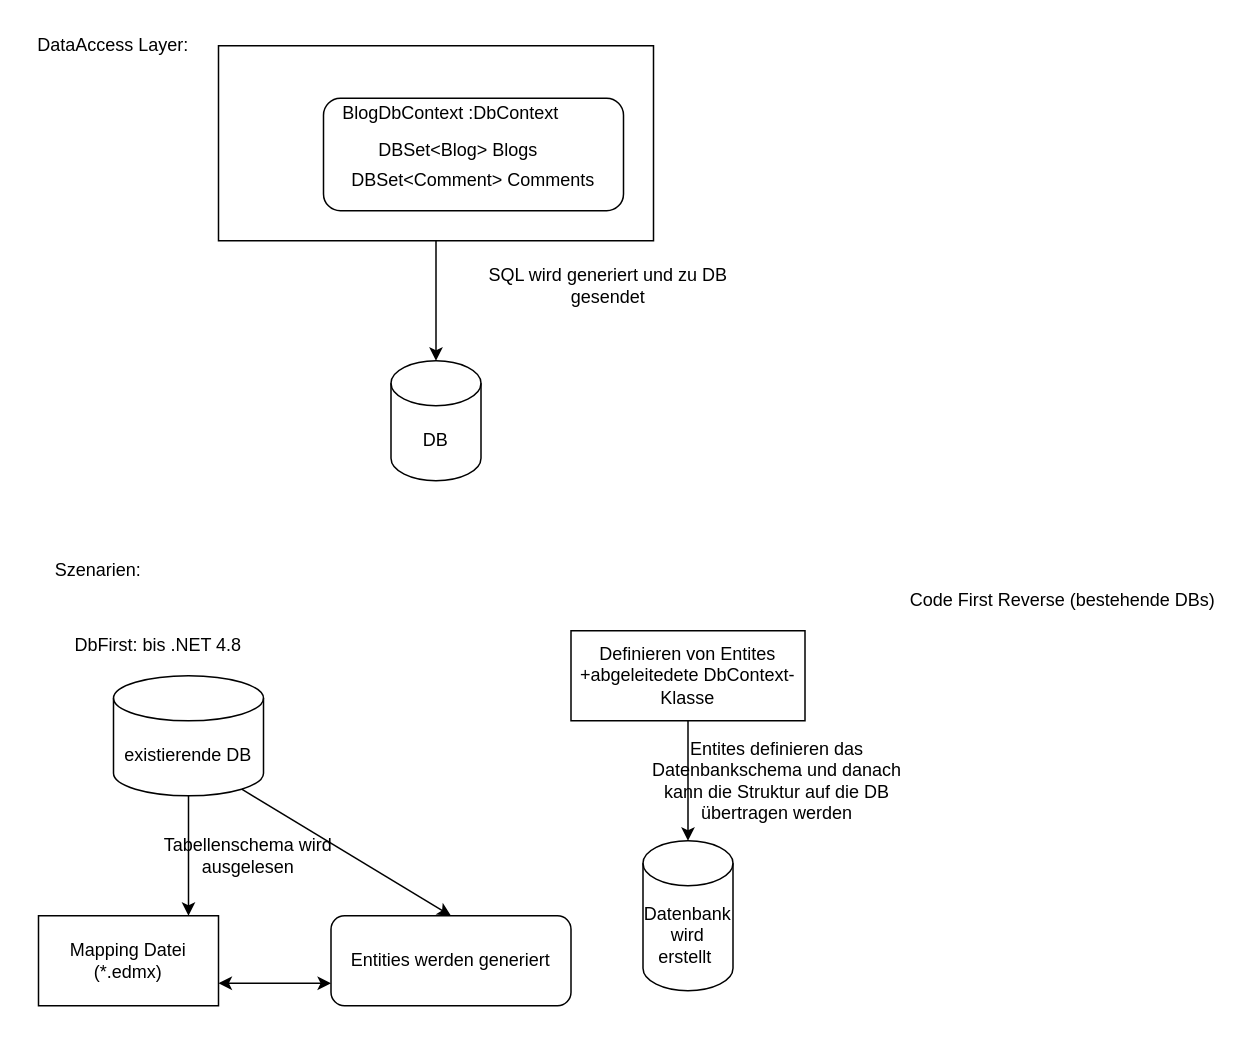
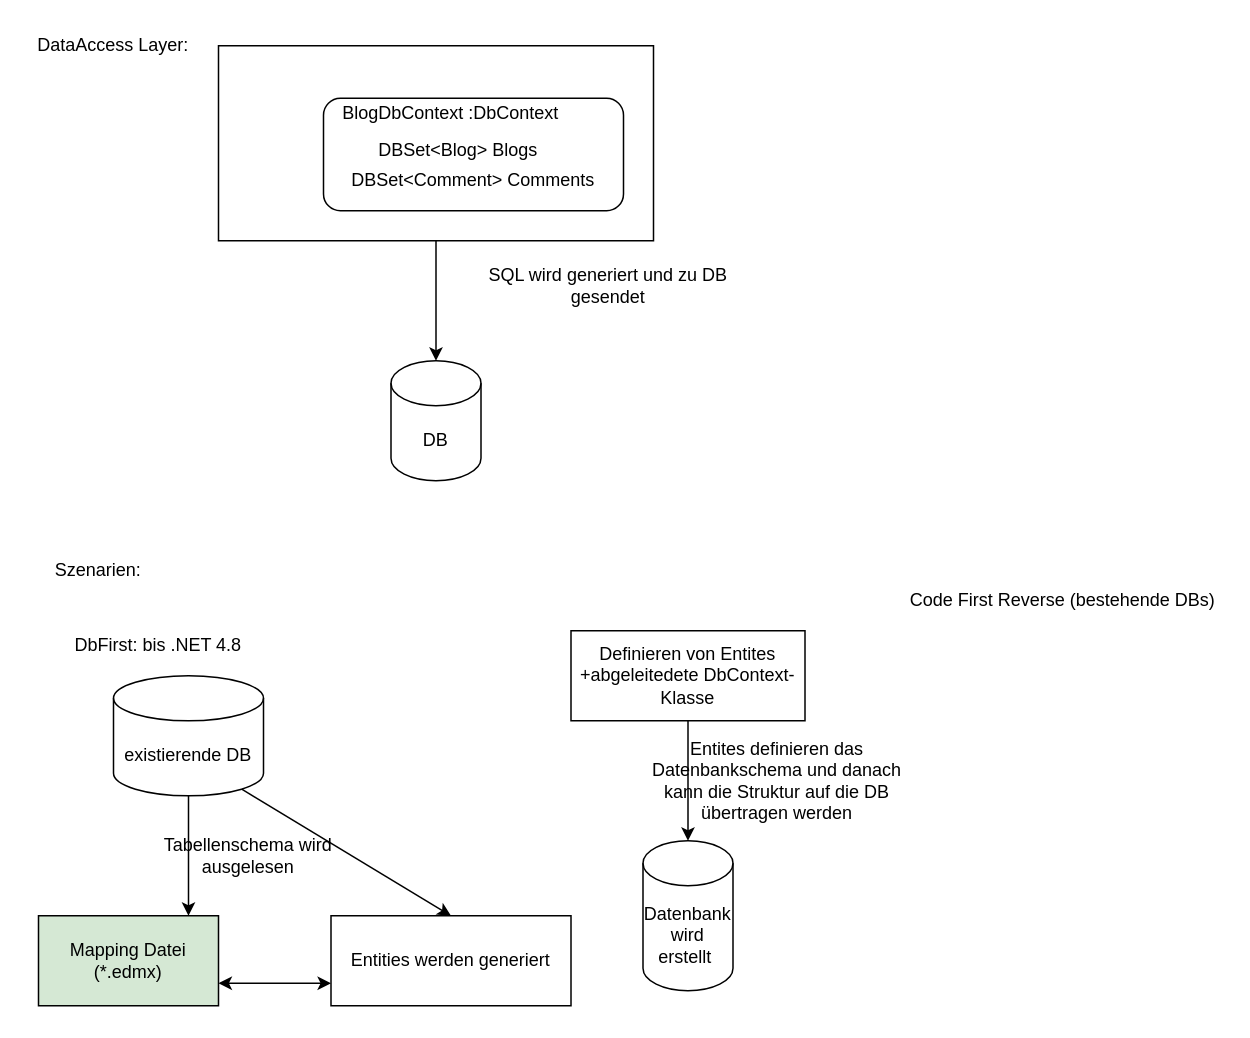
node "Mapping Datei (*.edmx)": fillcolor #ffffff -> #d5e8d4
node "Entities werden generiert": shape rounded rectangle -> rectangle
